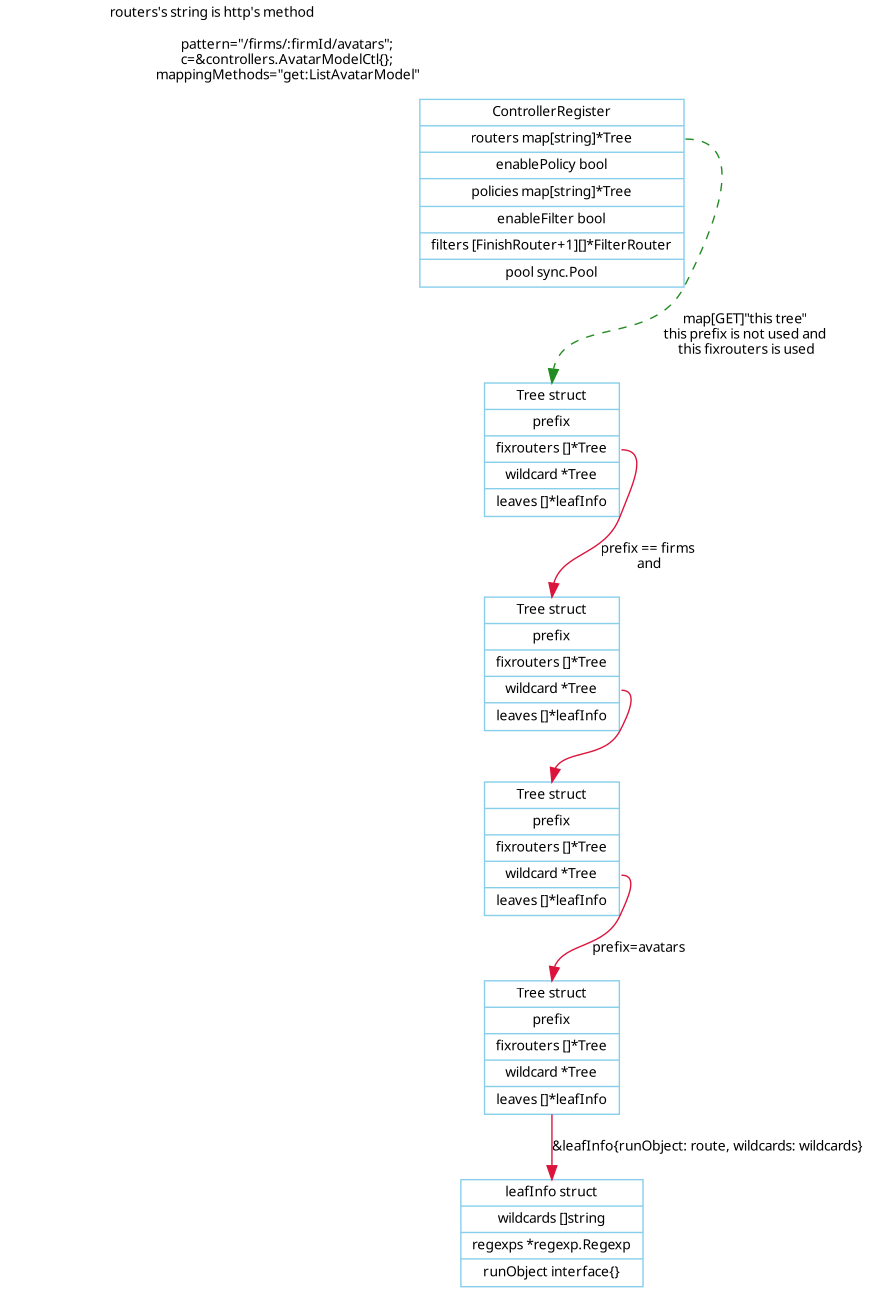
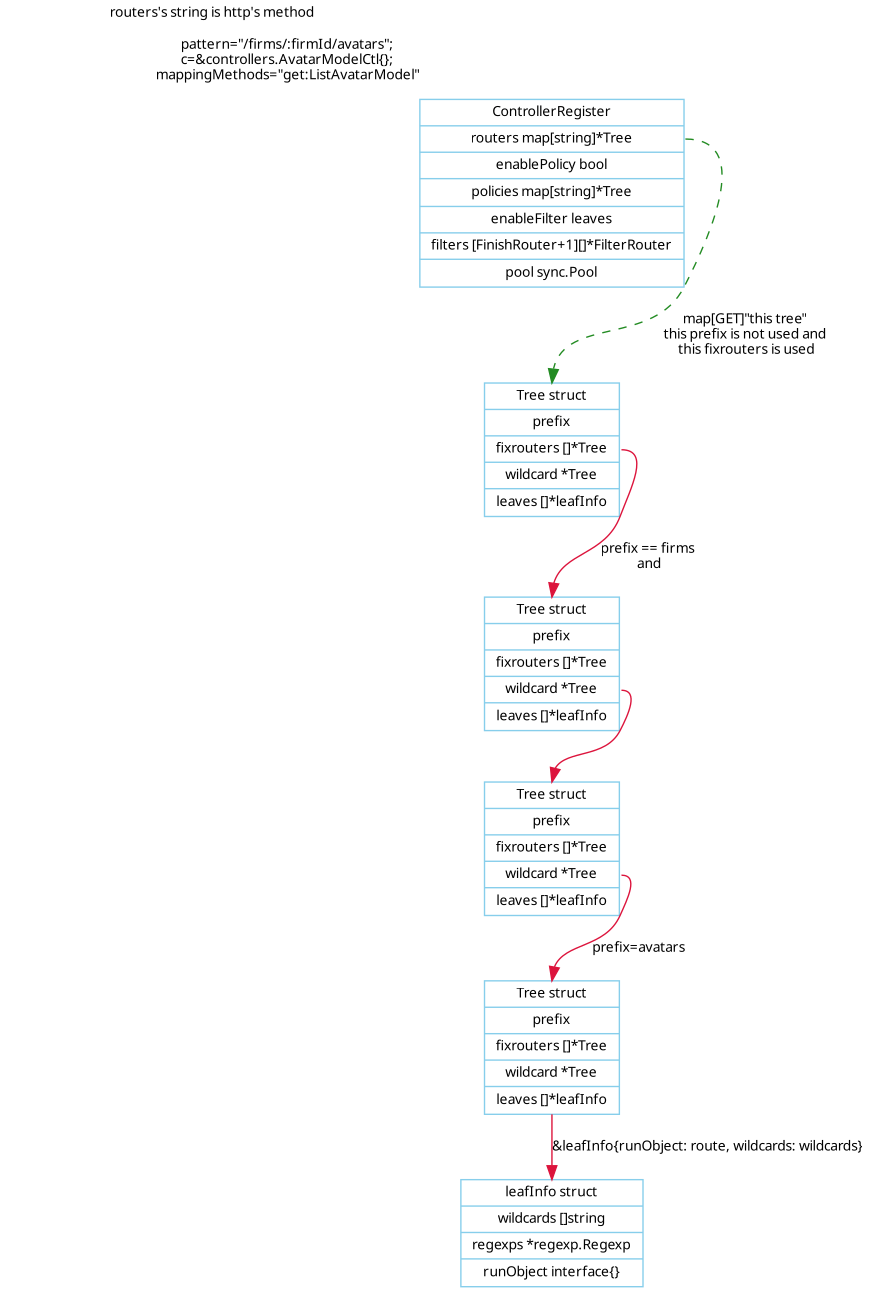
node "ControllerRegister": text "enableFilter bool" -> "enableFilter leaves"
